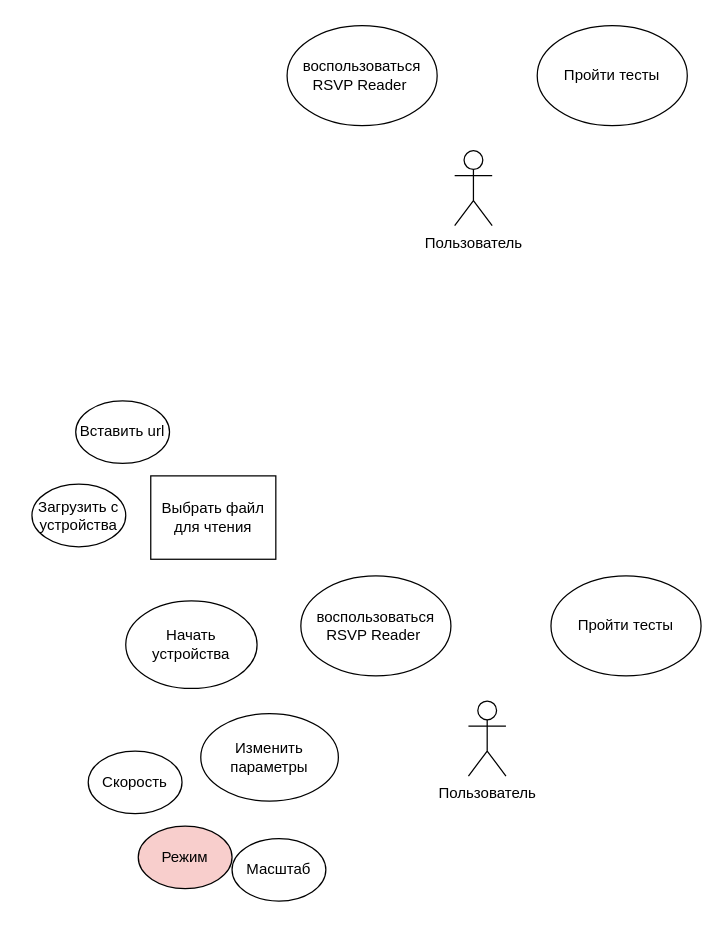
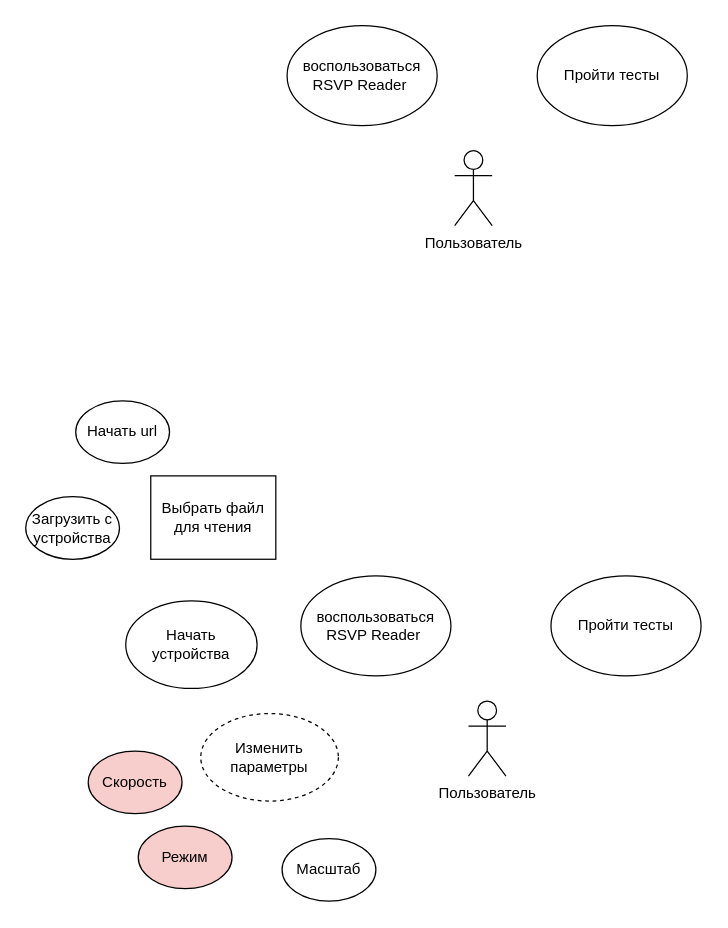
node "Вставить url": label "Вставить url" -> "Начать url"
node "Загрузить с устройства": moved (79, 515) -> (73, 528)
node "Изменить параметры": style solid -> dashed
node "Скорость": fillcolor #ffffff -> #f8cecc
node "Масштаб": moved (279, 869) -> (329, 869)
